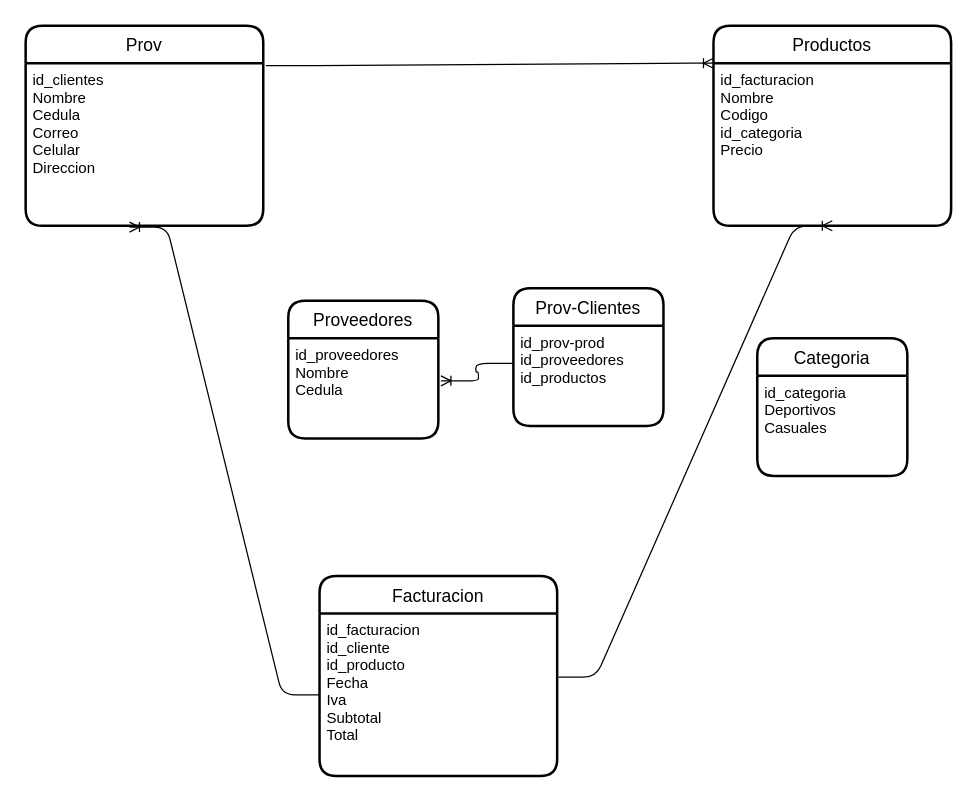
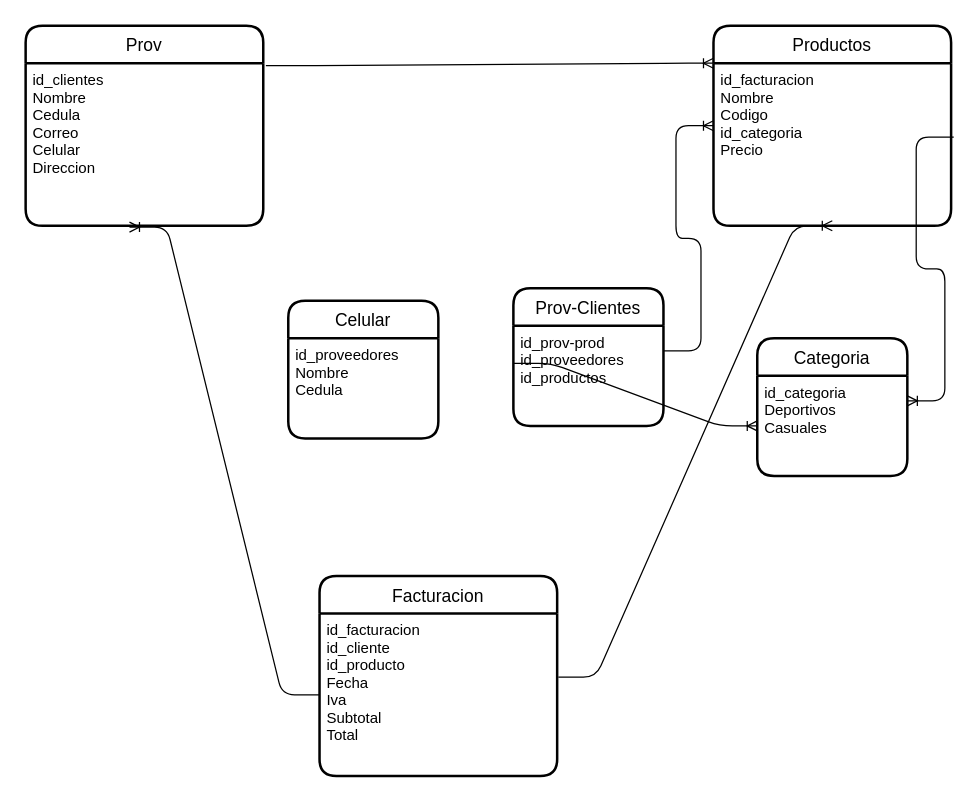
edge "id_prov-prod id_proveedores id_productos" -> "Productos": added
edge "id_facturacion Nombre Codigo id_categoria Precio" -> "id_categoria Deportivos Casuales": added
node "Proveedores": label "Proveedores" -> "Celular"
edge "id_prov-prod id_proveedores id_productos" -> "id_proveedores Nombre Cedula": now "id_prov-prod id_proveedores id_productos" -> "id_categoria Deportivos Casuales"
